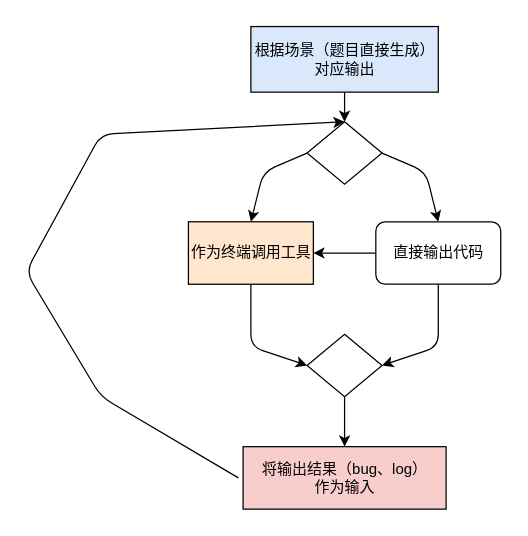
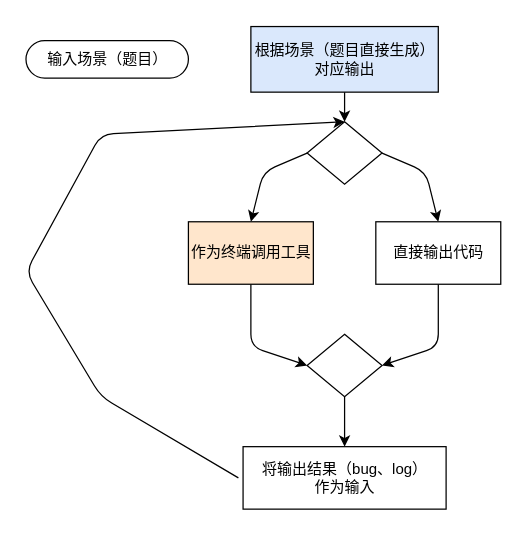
node "输入场景（题目）": added
edge "直接输出代码" -> "作为终端调用工具": removed
node "直接输出代码": shape rounded rectangle -> rectangle
node "将输出结果（bug、log） 作为输入": fillcolor #f8cecc -> #ffffff
